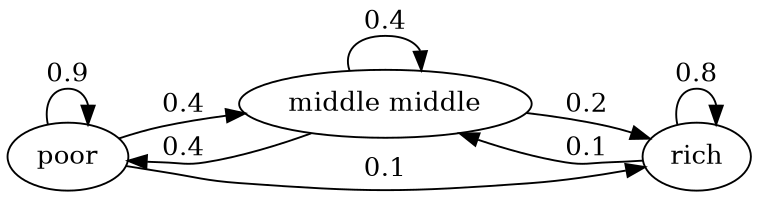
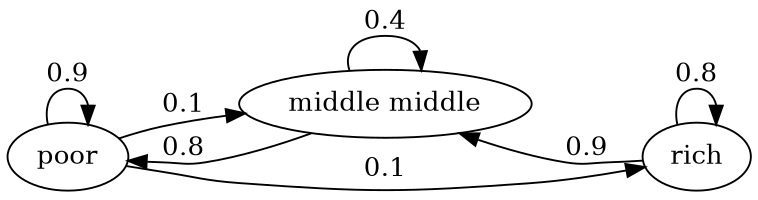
edge "poor" -> "middle middle": label "0.4" -> "0.1"
edge "middle middle" -> "rich": removed, label "0.2"
edge "middle middle" -> "poor": label "0.4" -> "0.8"
edge "rich" -> "middle middle": label "0.1" -> "0.9"
